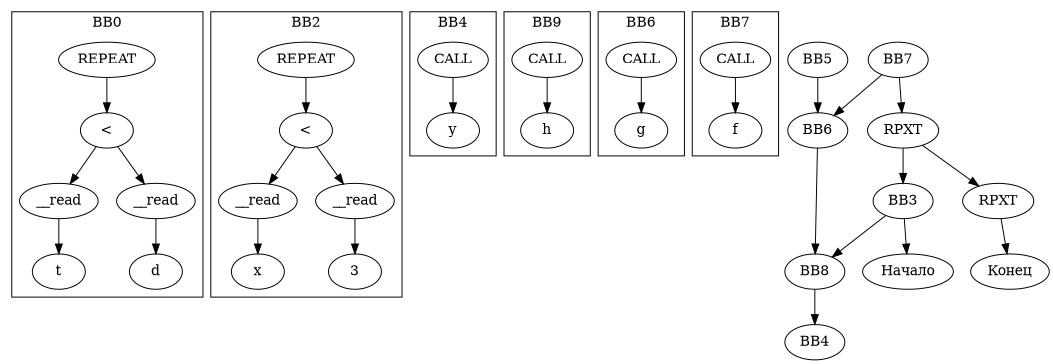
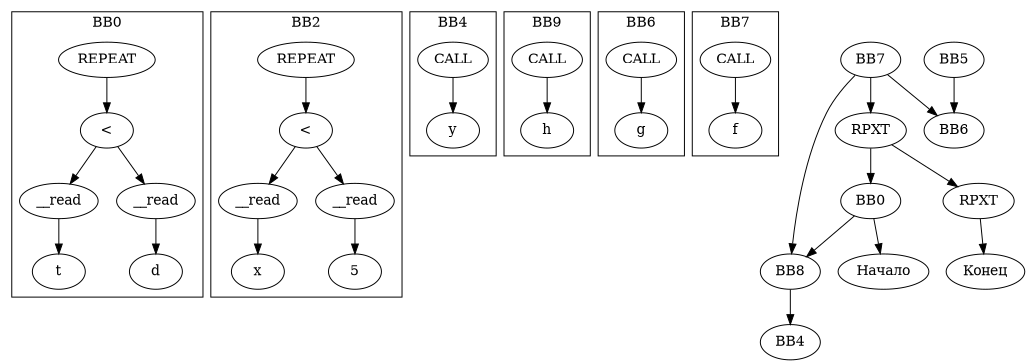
edge "BB6" -> "BB8": now "BB7" -> "BB8"
node "BB3": label "BB3" -> "BB0"
node "3": label "3" -> "5"
